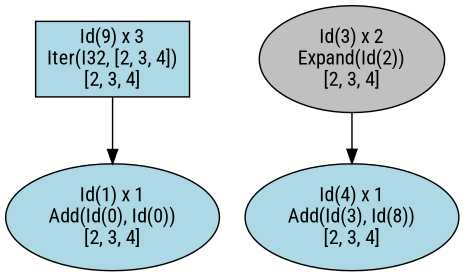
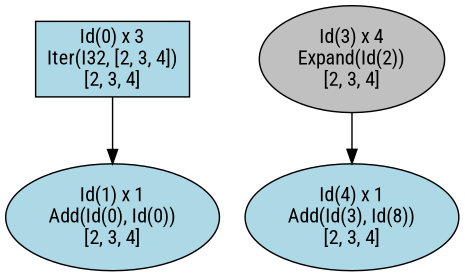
node "Id(9) x 3 Iter(I32, [2, 3, 4]) [2, 3, 4]": label "Id(9) x 3 Iter(I32, [2, 3, 4]) [2, 3, 4]" -> "Id(0) x 3 Iter(I32, [2, 3, 4]) [2, 3, 4]"
node "Id(3) x 2 Expand(Id(2)) [2, 3, 4]": label "Id(3) x 2 Expand(Id(2)) [2, 3, 4]" -> "Id(3) x 4 Expand(Id(2)) [2, 3, 4]"
